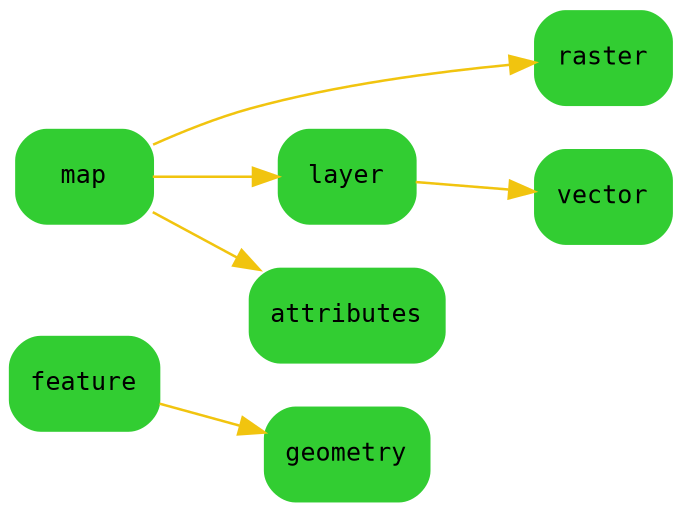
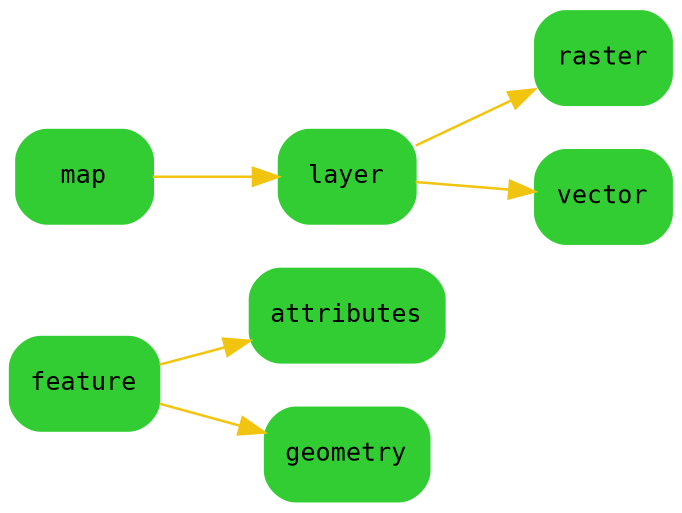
edge "map" -> "raster": now "layer" -> "raster"
edge "map" -> "attributes": now "feature" -> "attributes"
